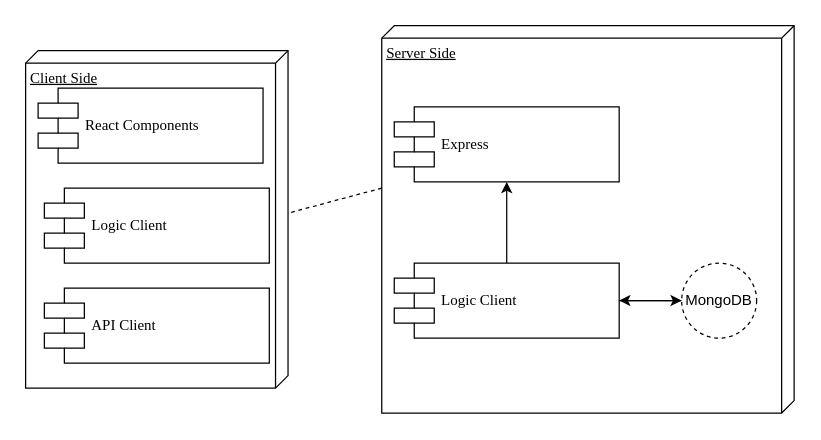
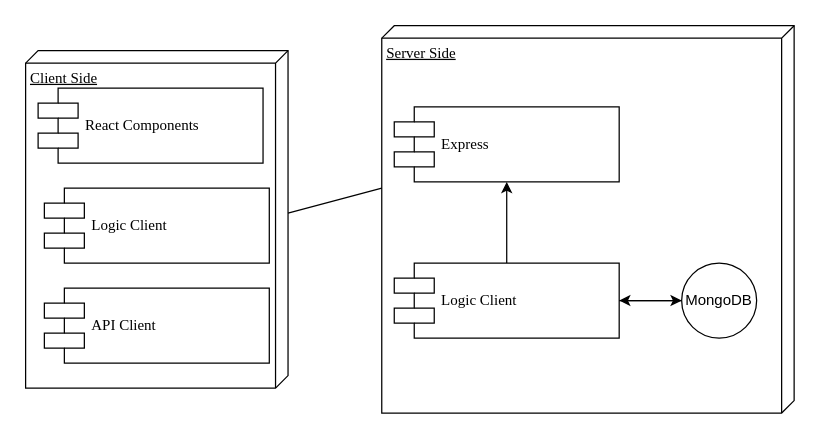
edge "Client Side" -- "Server Side": style dashed -> solid
node "MongoDB": style dashed -> solid
